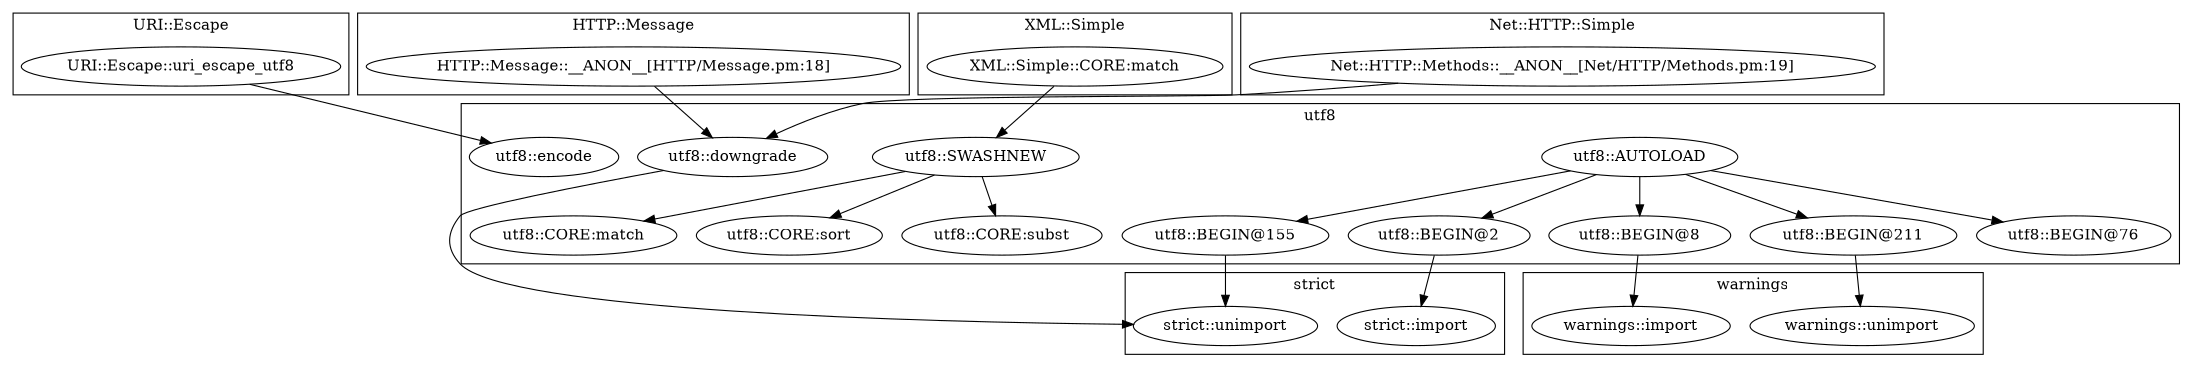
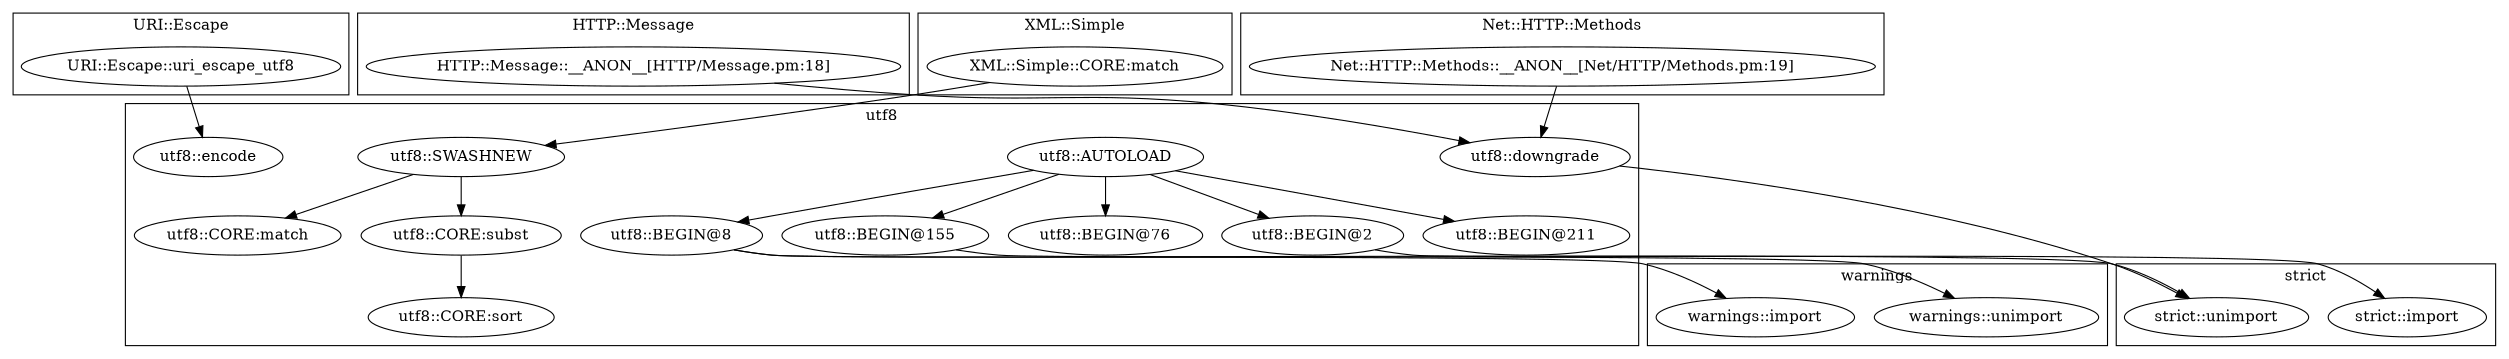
cluster "Net::HTTP::Simple": label "Net::HTTP::Simple" -> "Net::HTTP::Methods"
edge "utf8::SWASHNEW" -> "utf8::CORE:sort": now "utf8::CORE:subst" -> "utf8::CORE:sort"
edge "utf8::BEGIN@211" -> "warnings::unimport": now "utf8::BEGIN@8" -> "warnings::unimport"
